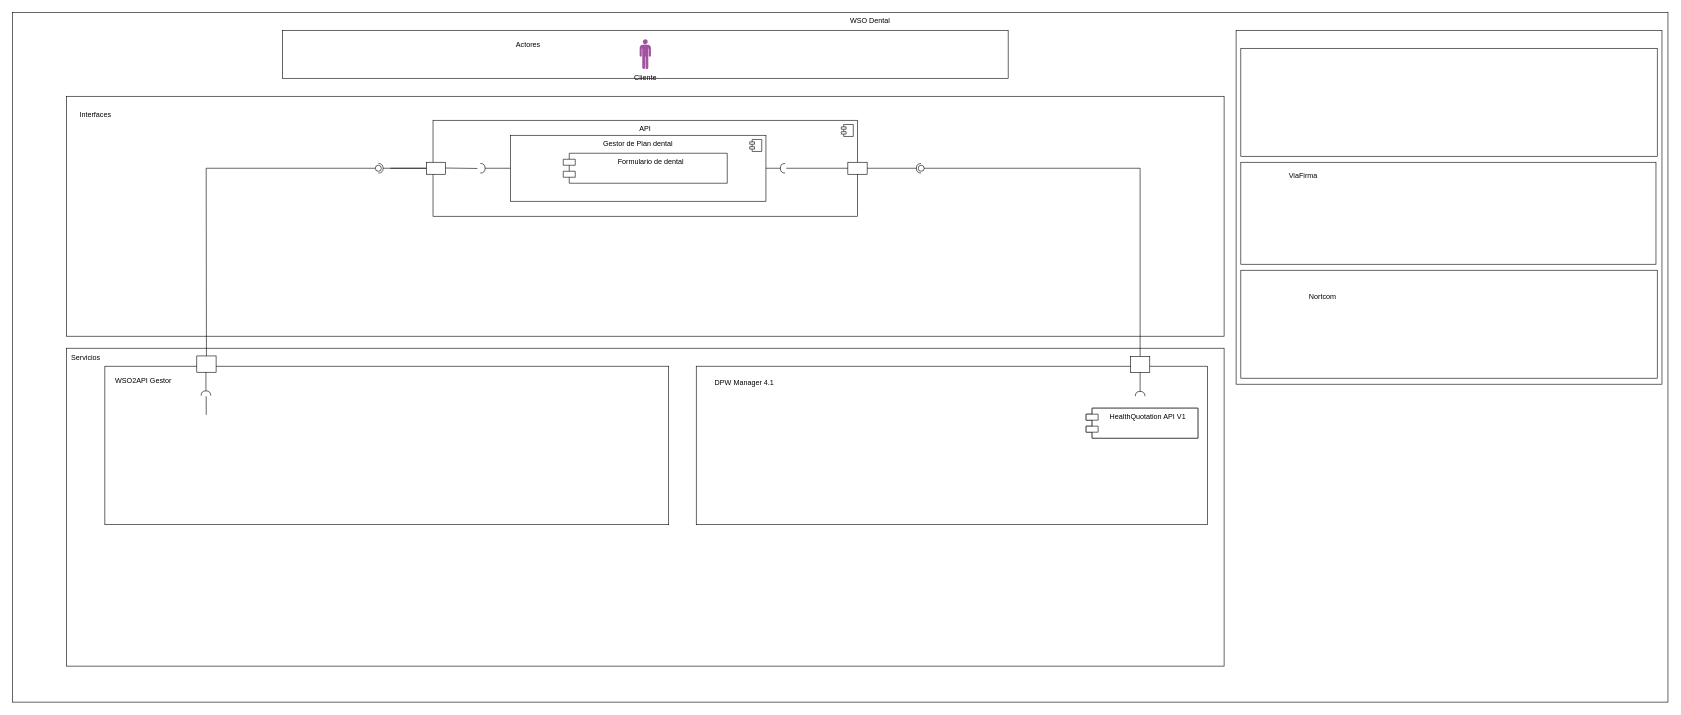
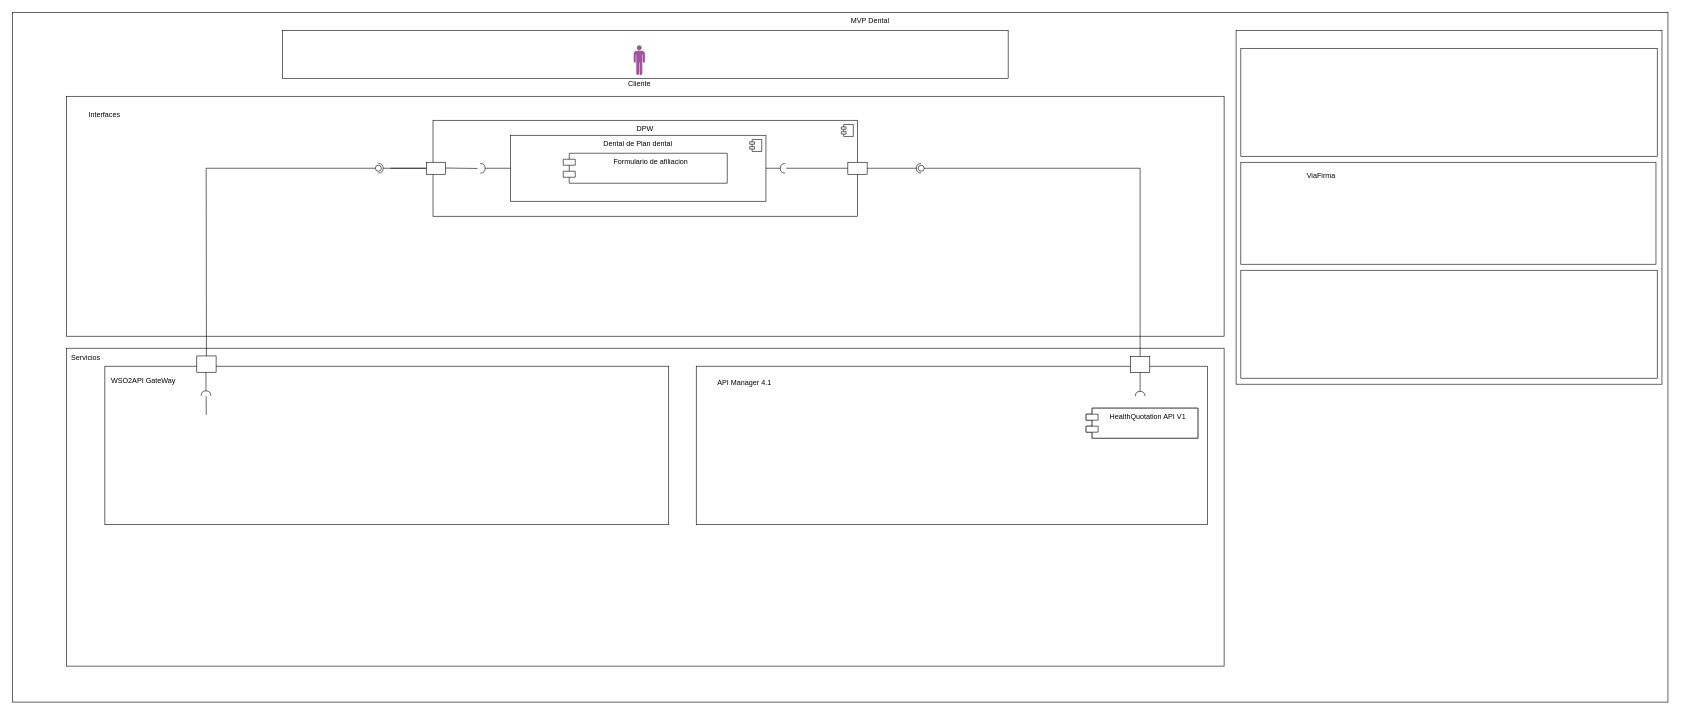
node "WSO Dental": label "WSO Dental" -> "MVP Dental"
node "Actores": removed
node "Cliente": moved (645, 54) -> (639, 60)
node "Interfaces": moved (95, 115) -> (104, 115)
node "API": label "API" -> "DPW"
node "Gestor de Plan dental": label "Gestor de Plan dental" -> "Dental de Plan dental"
node "Formulario de dental": label "Formulario de dental" -> "Formulario de afiliacion"
node "ViaFirma": moved (1303, 176) -> (1321, 176)
node "Nortcom": removed
node "WSO2API Gestor": label "WSO2API Gestor" -> "WSO2API GateWay"
node "DPW Manager 4.1": label "DPW Manager 4.1" -> "API Manager 4.1"
